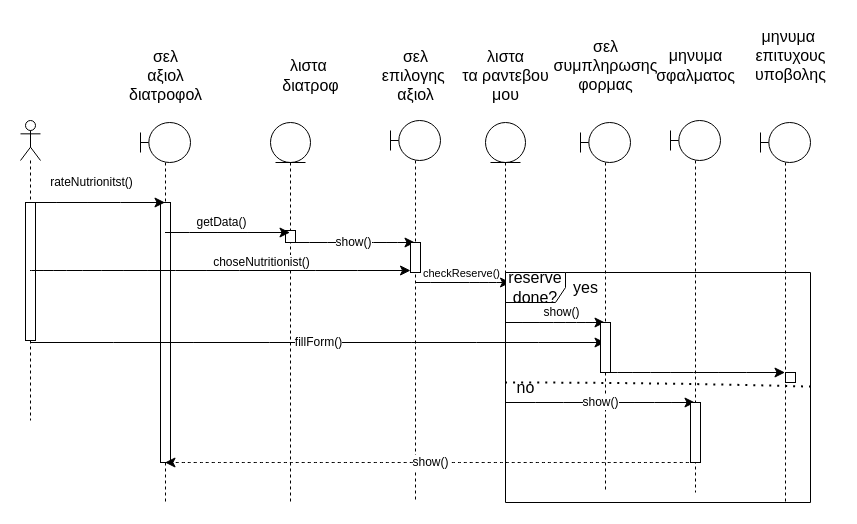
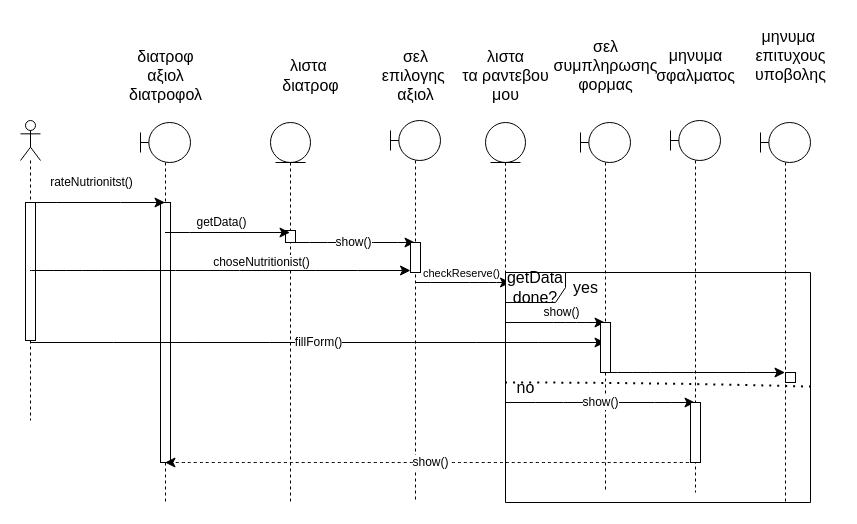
node "σελ αξιολ διατροφολ": label "σελ αξιολ διατροφολ" -> "διατροφ αξιολ διατροφολ"
node "reserve done?": label "reserve done?" -> "getData done?"
